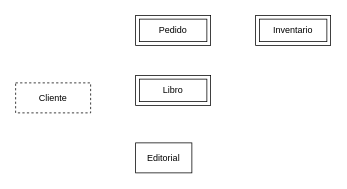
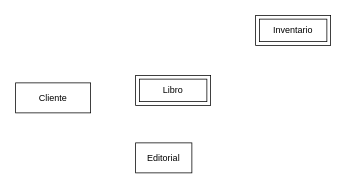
node "Pedido": removed
node "Cliente": style dashed -> solid
